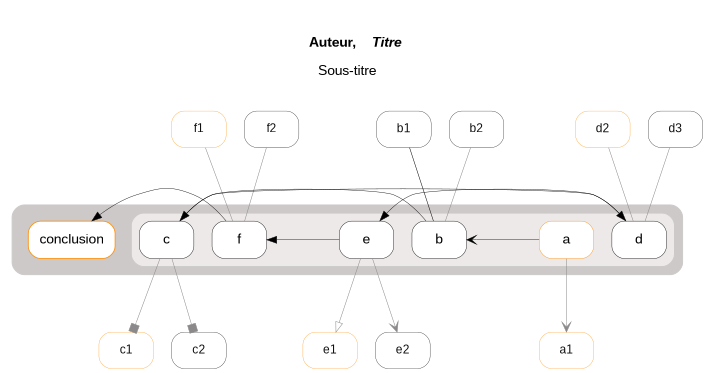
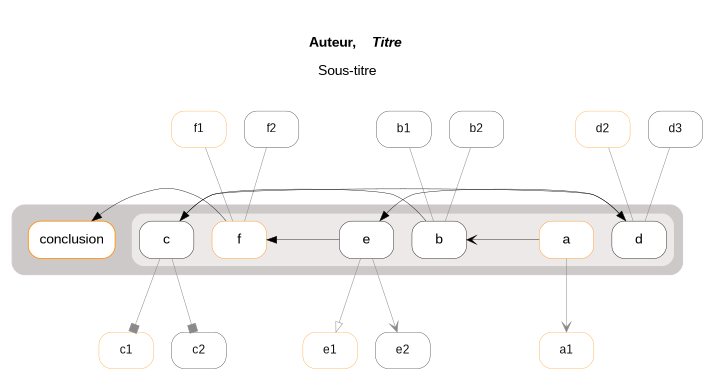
edge "b1" -- "b": color black -> snow4
node "f": color black -> darkorange
